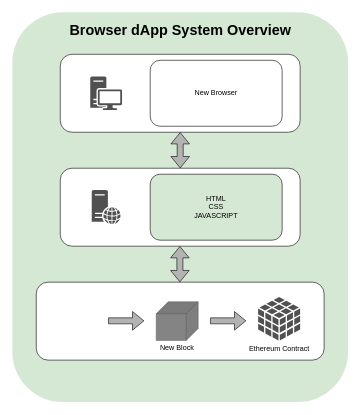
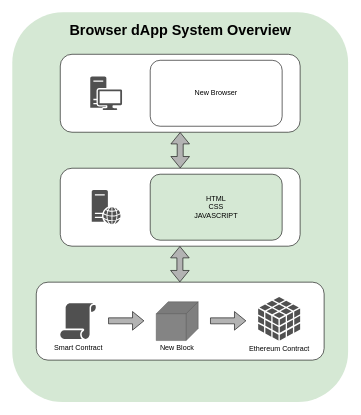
node "Smart Contract": added
